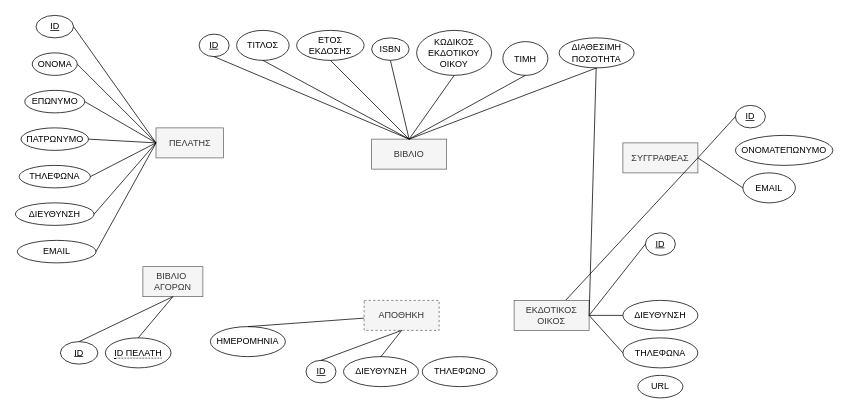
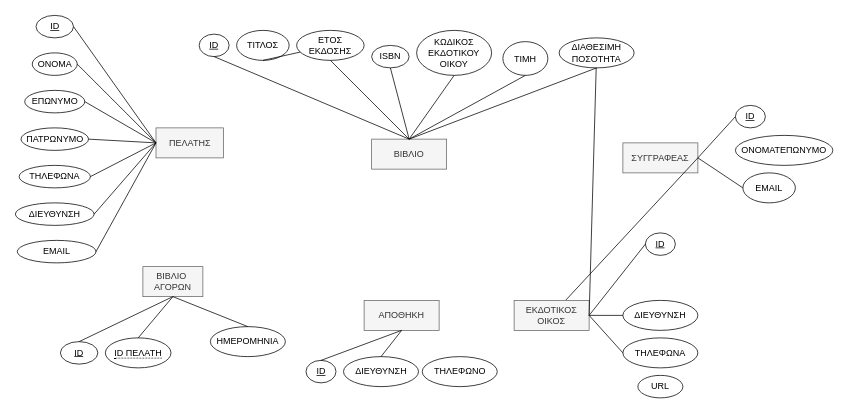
node "ISBN": moved (390, 49) -> (390, 57)
edge "ΤΙΤΛΟΣ" -- "ΒΙΒΛΙΟ": now "ΤΙΤΛΟΣ" -- "ΕΤΟΣ ΕΚΔΟΣΗΣ"
node "ΑΠΟΘΗΚΗ": style dashed -> solid
edge "ΑΠΟΘΗΚΗ" -- "ΗΜΕΡΟΜΗΝΙΑ": now "ΒΙΒΛΙΟ ΑΓΟΡΩΝ" -- "ΗΜΕΡΟΜΗΝΙΑ"
